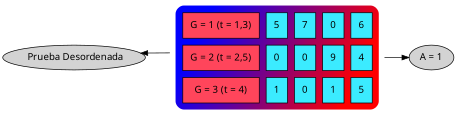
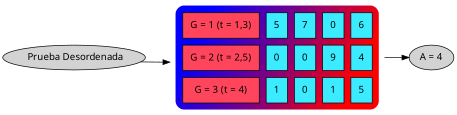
edge "G = 1 (t = 1,3)" -> "Prueba Desordenada": reversed
node "A = 1": label "A = 1" -> "A = 4"
